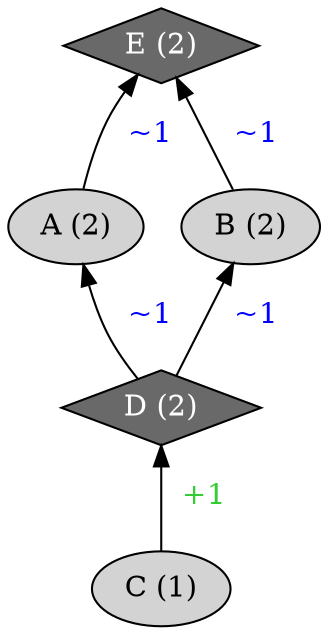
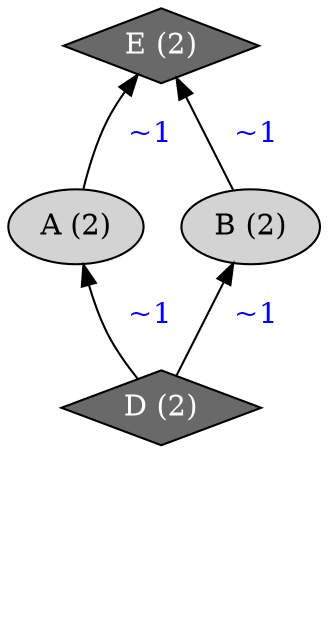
node "C (1)": removed
